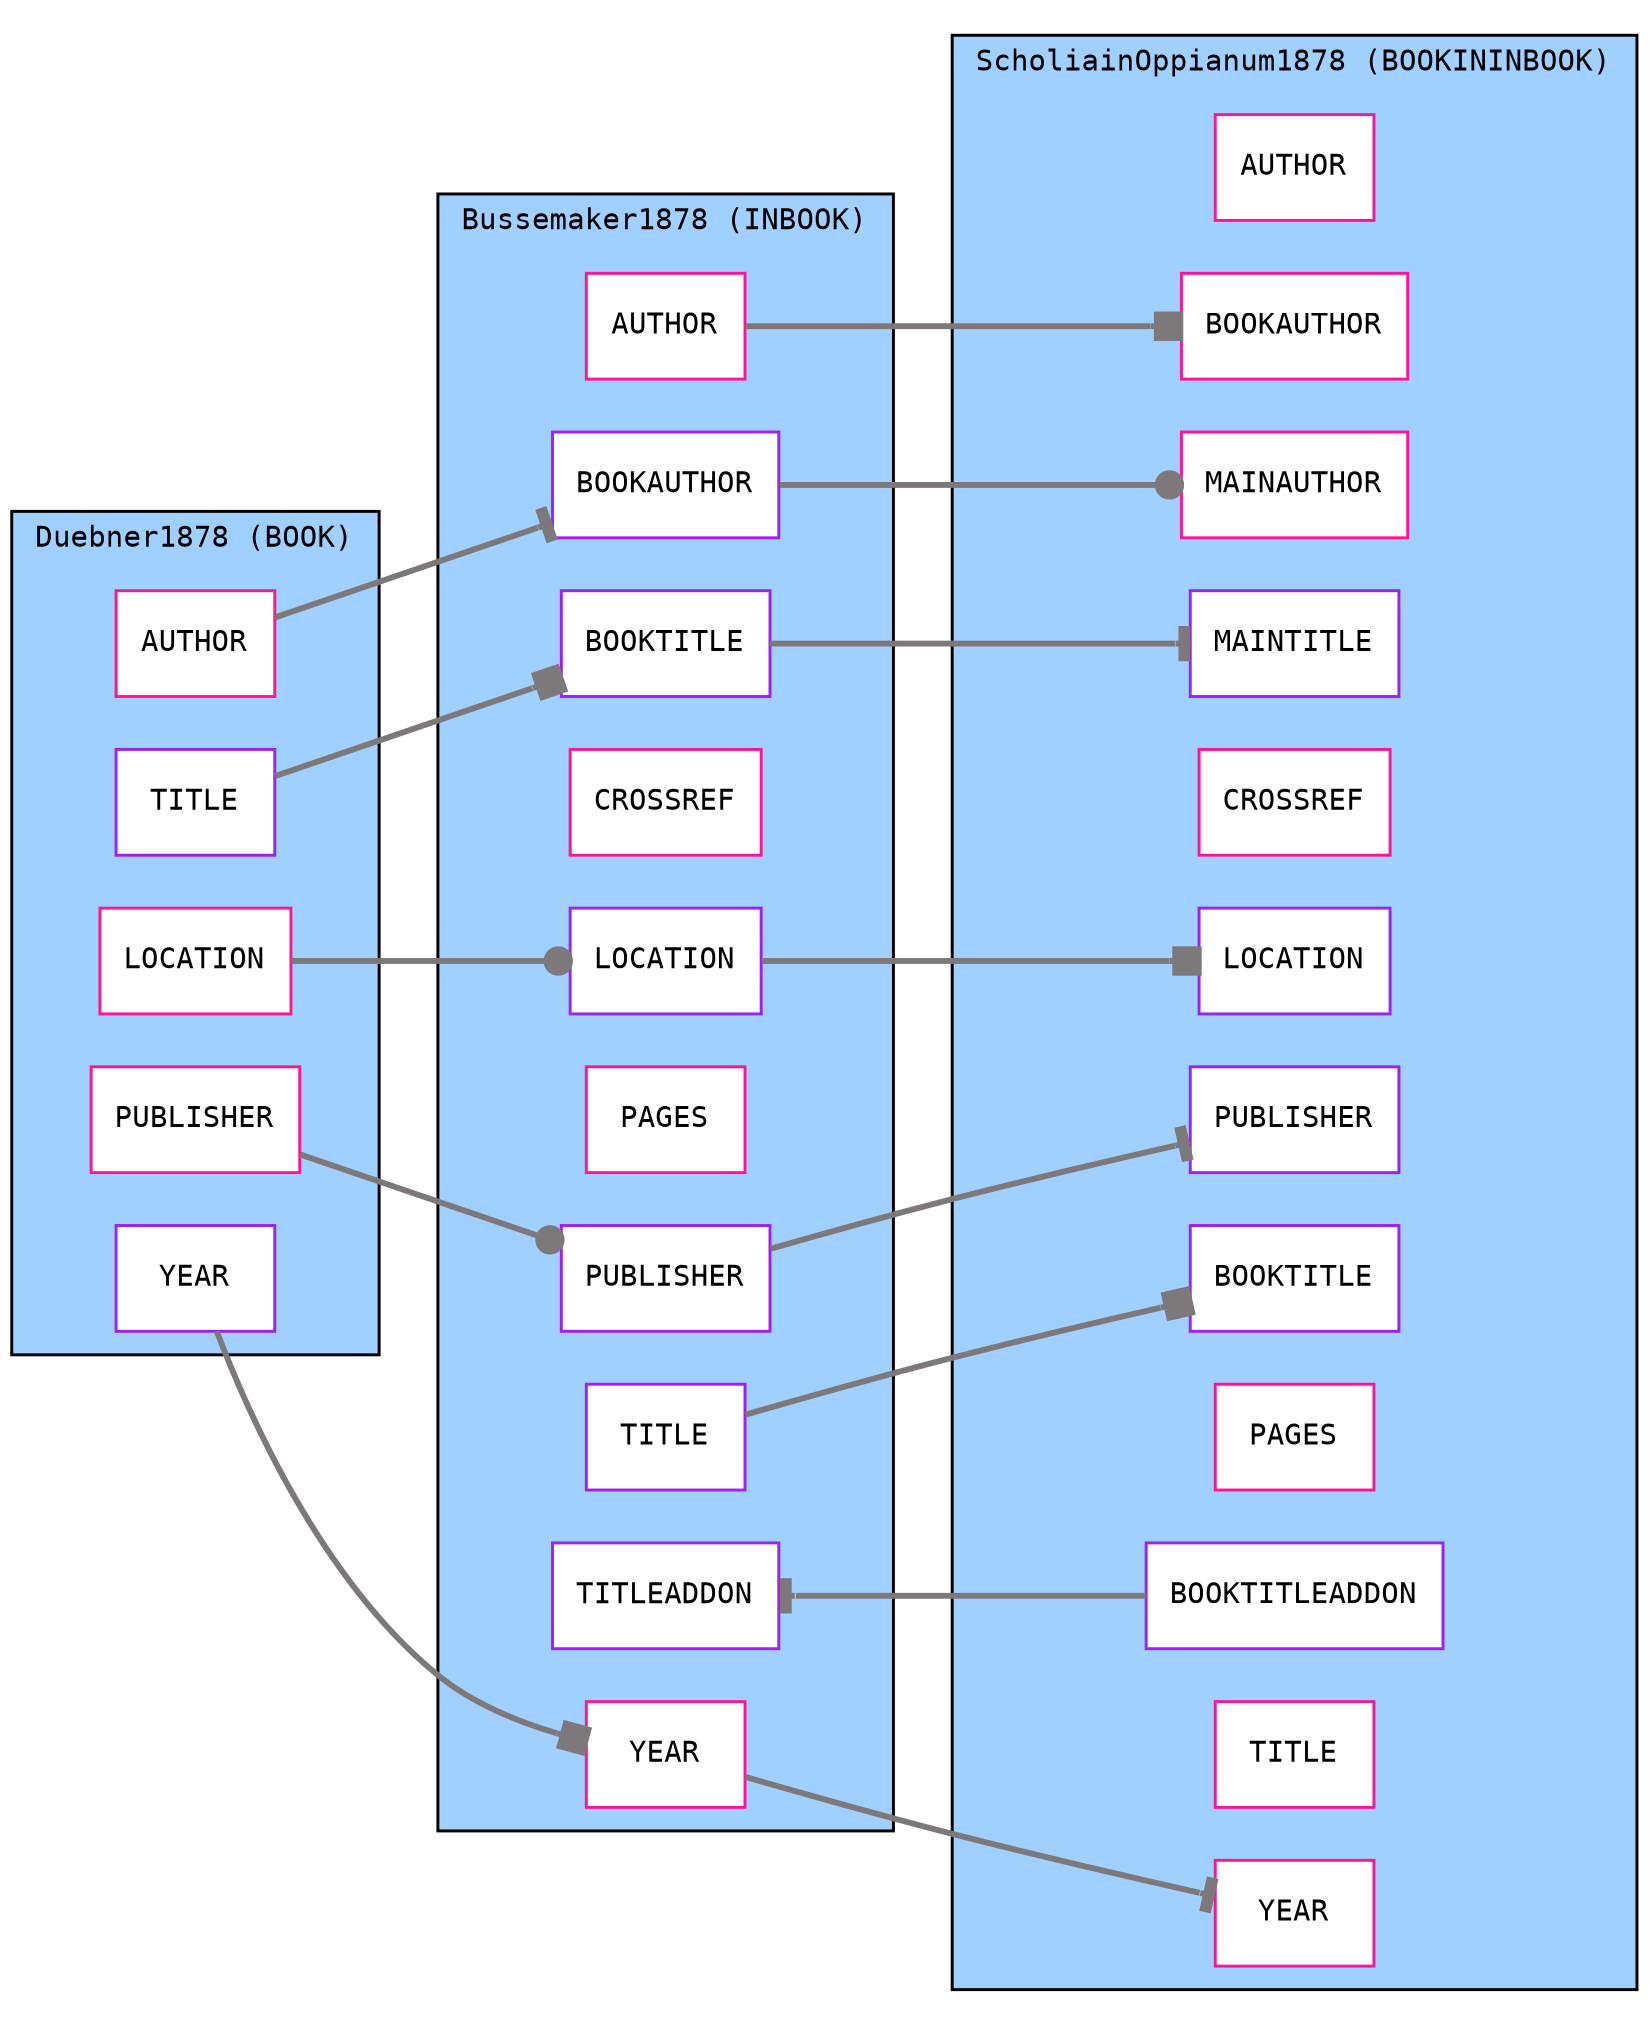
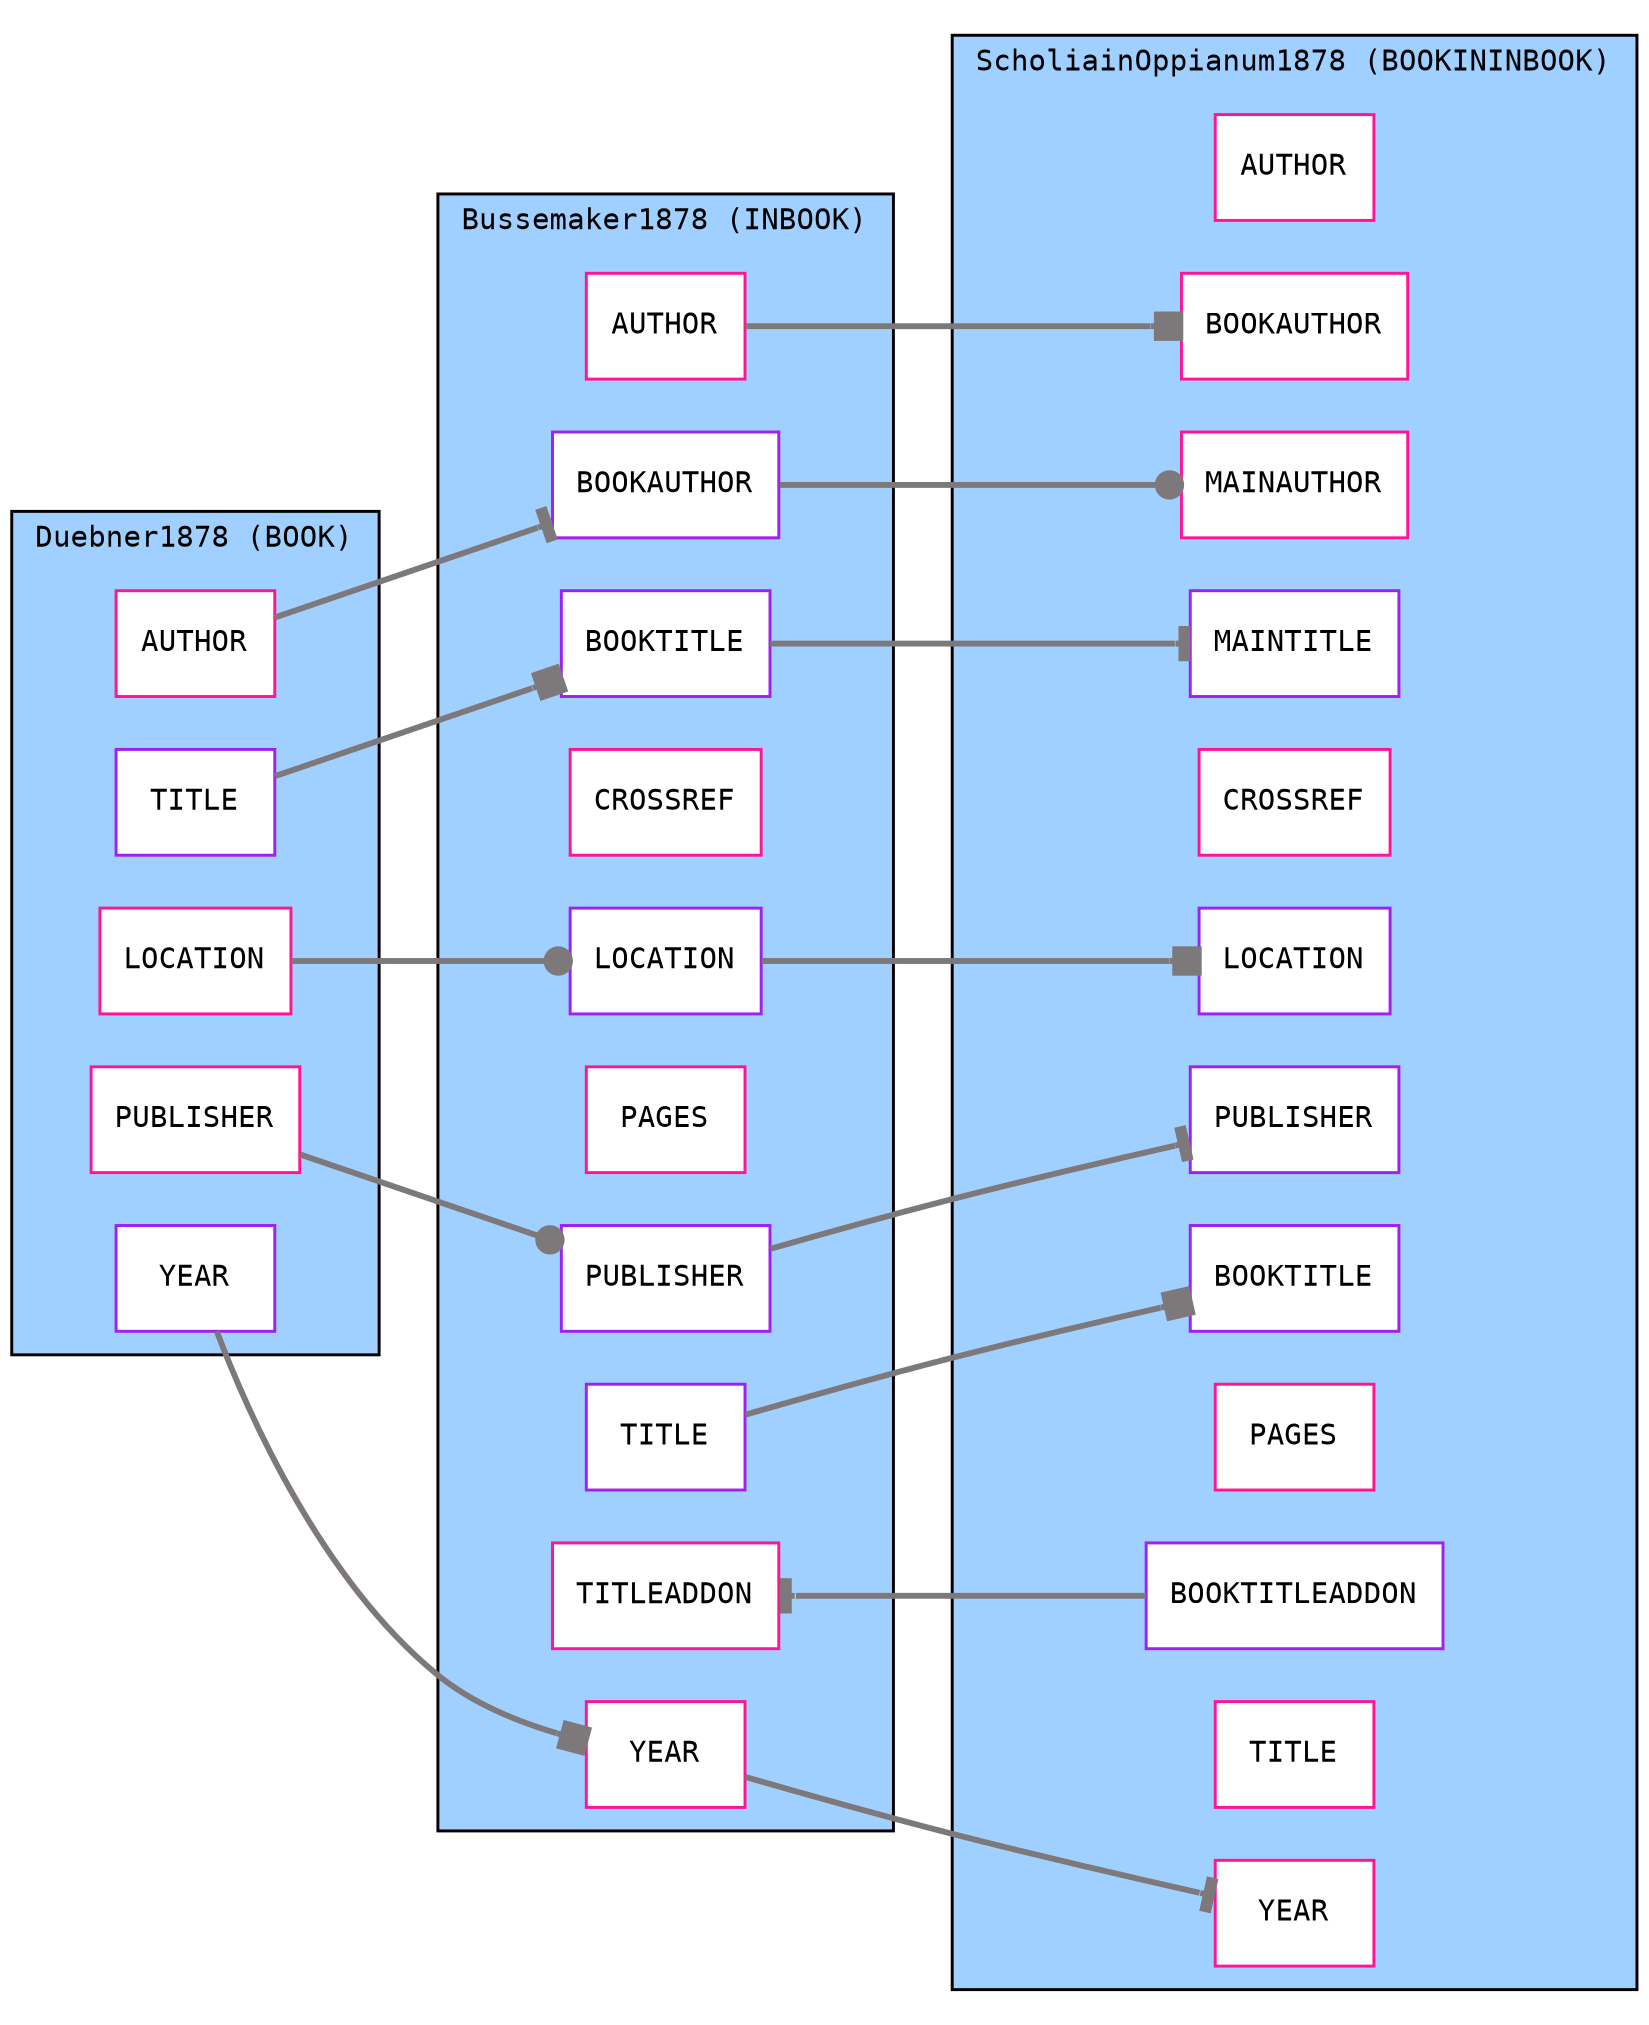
node "TITLEADDON": color purple -> deeppink
